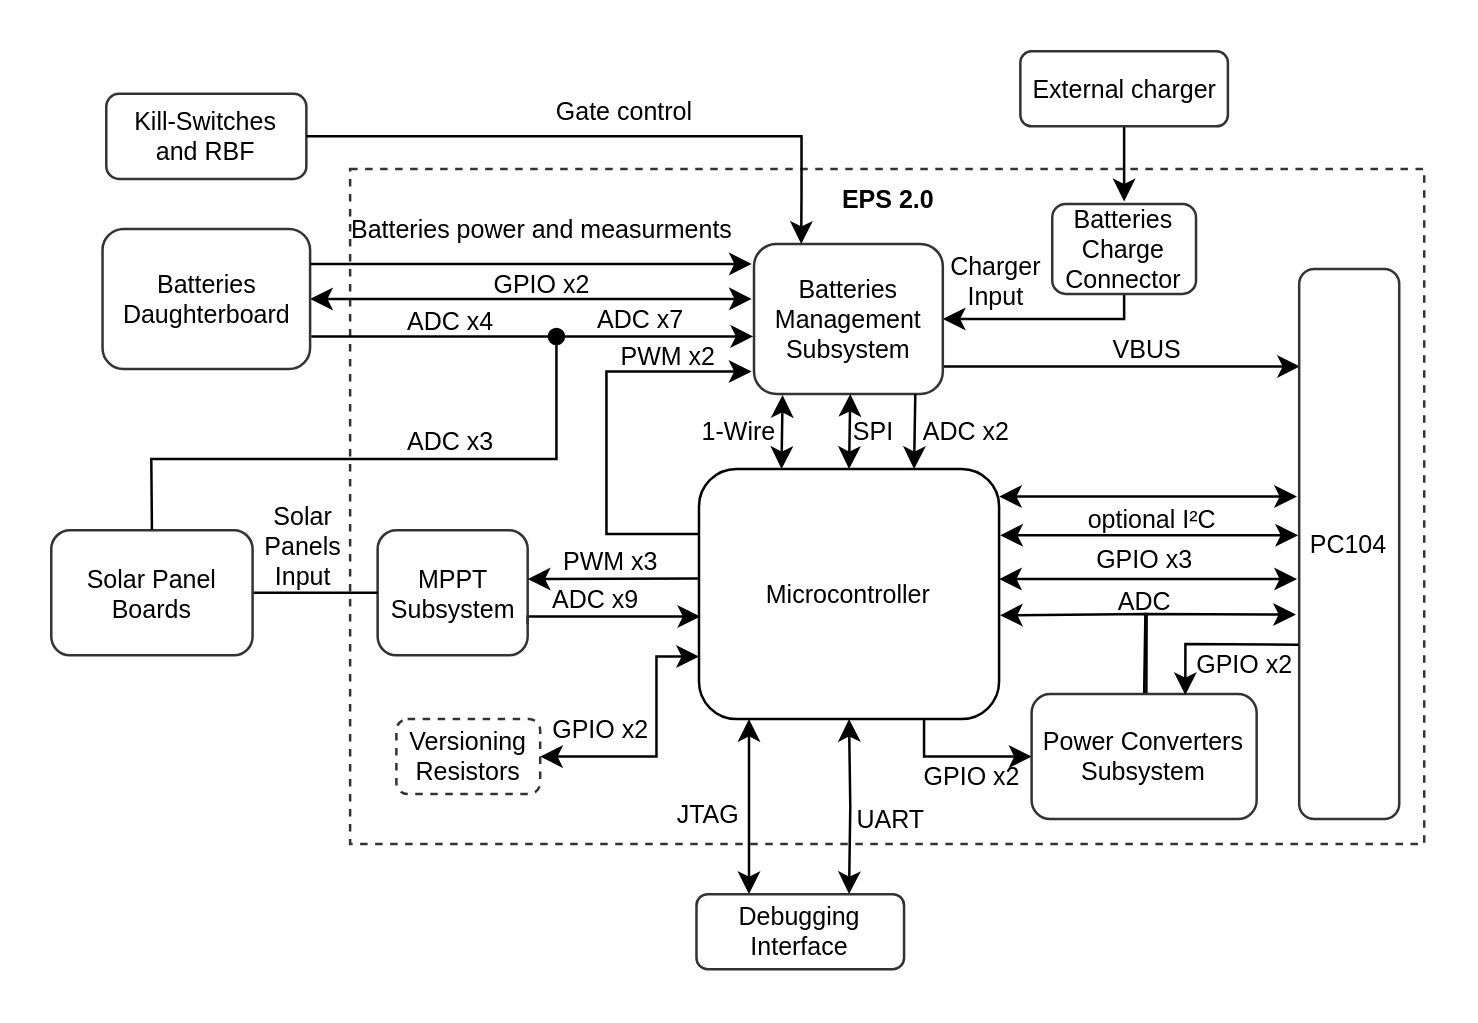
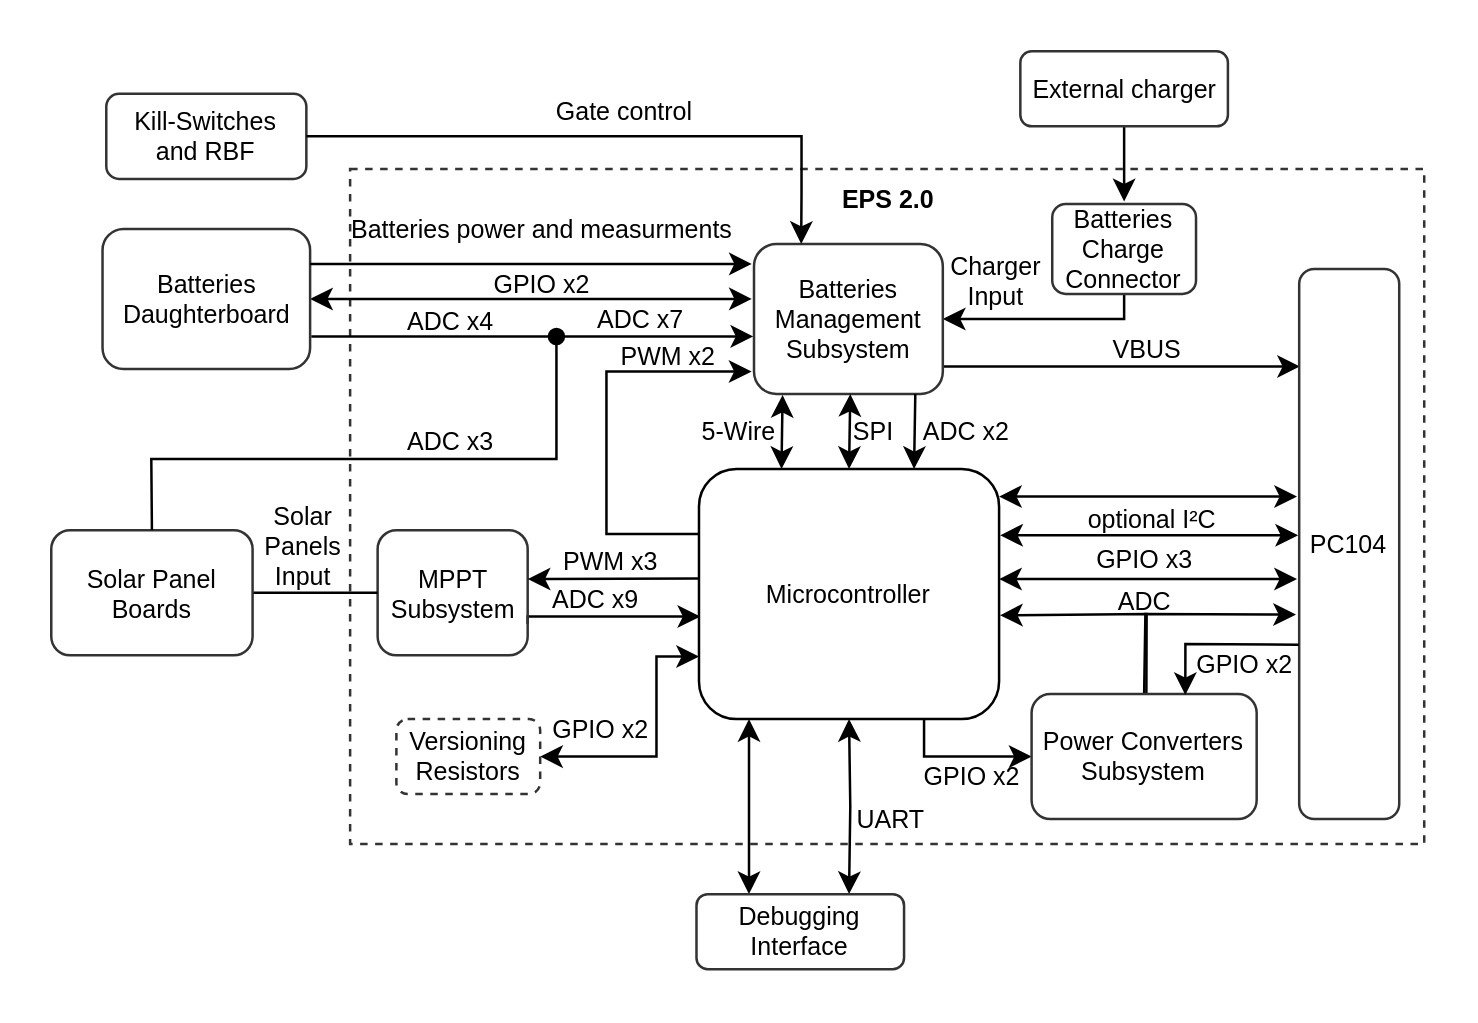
node "1-Wire": label "1-Wire" -> "5-Wire"
node "JTAG": removed
